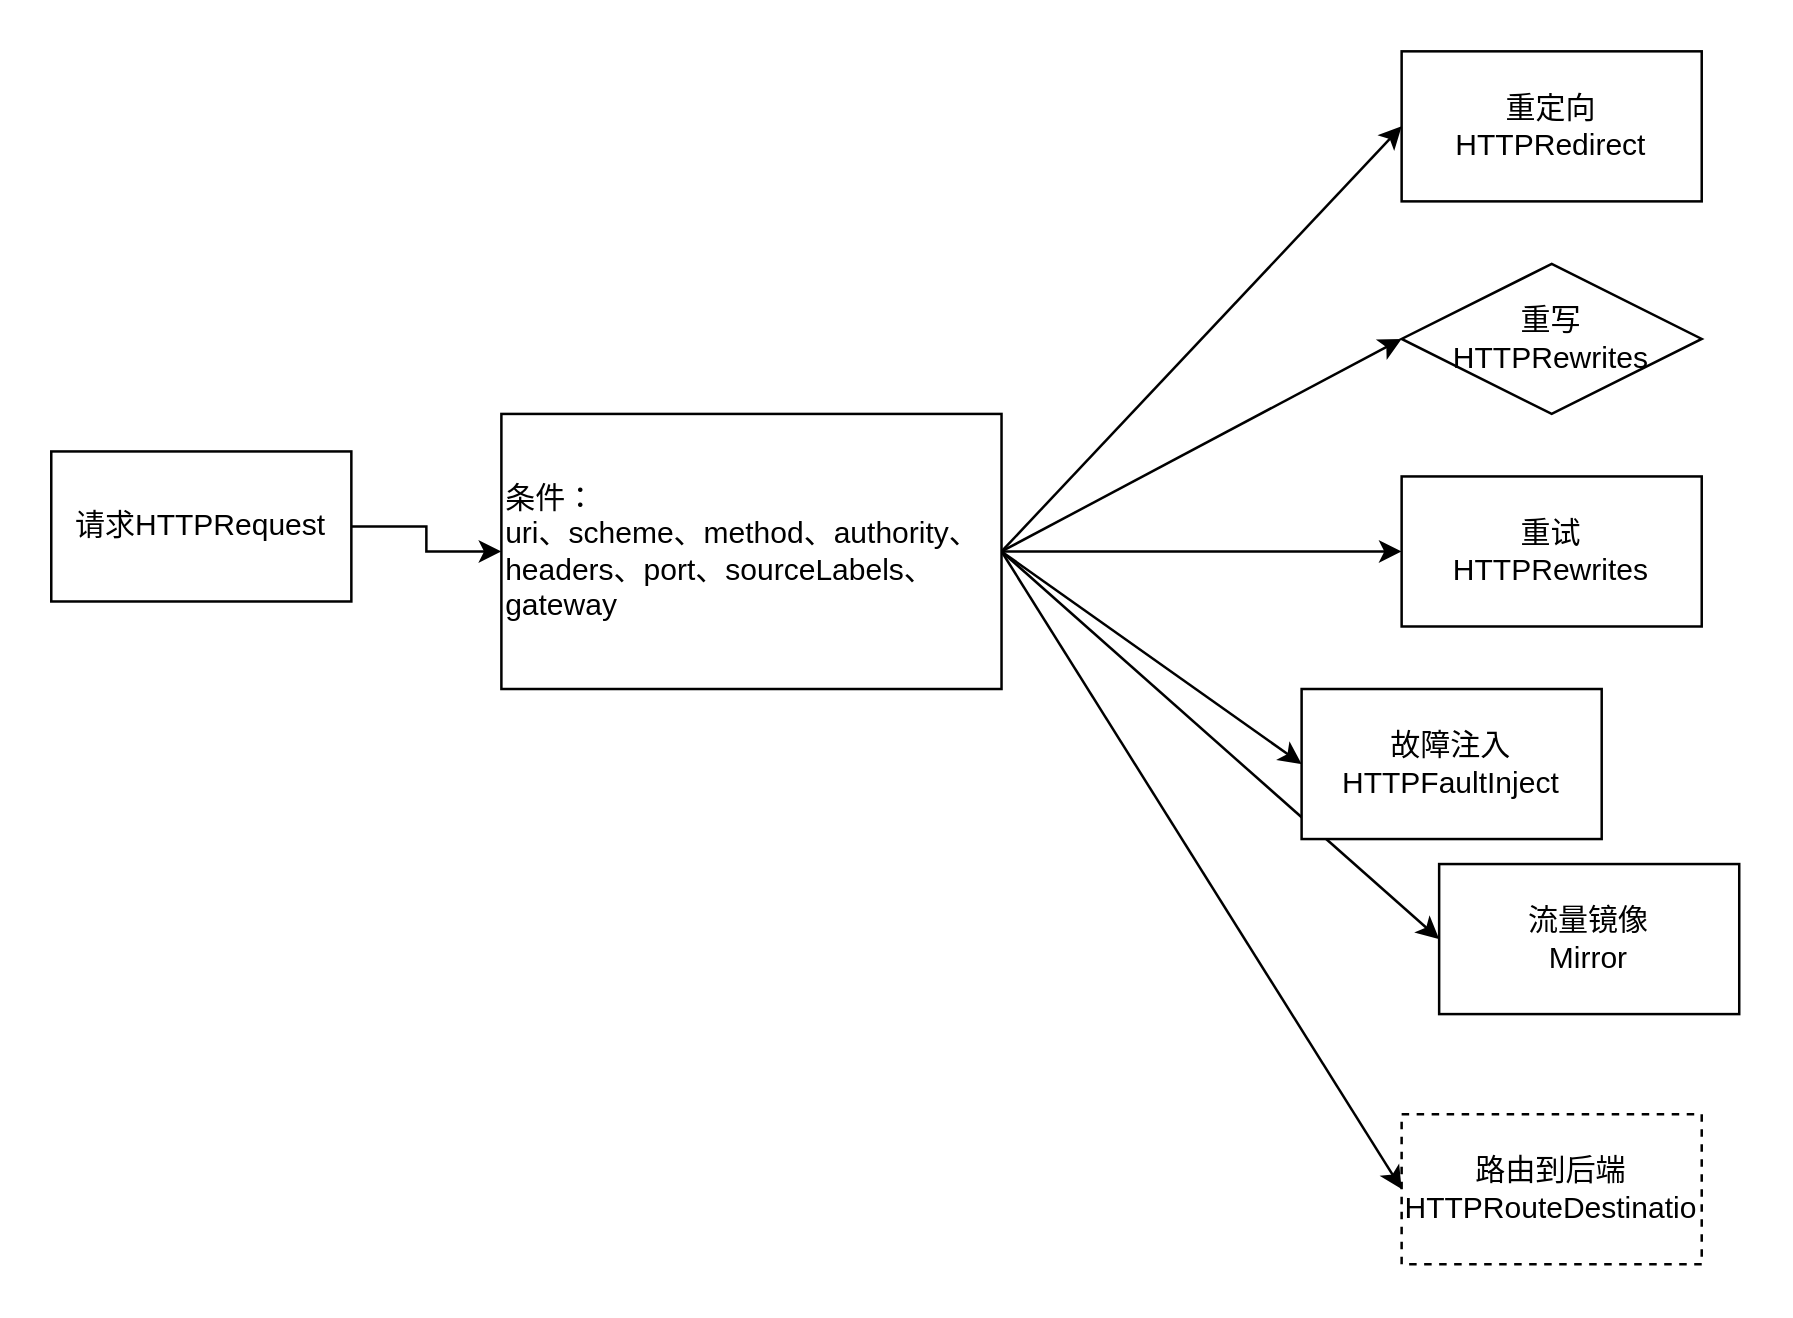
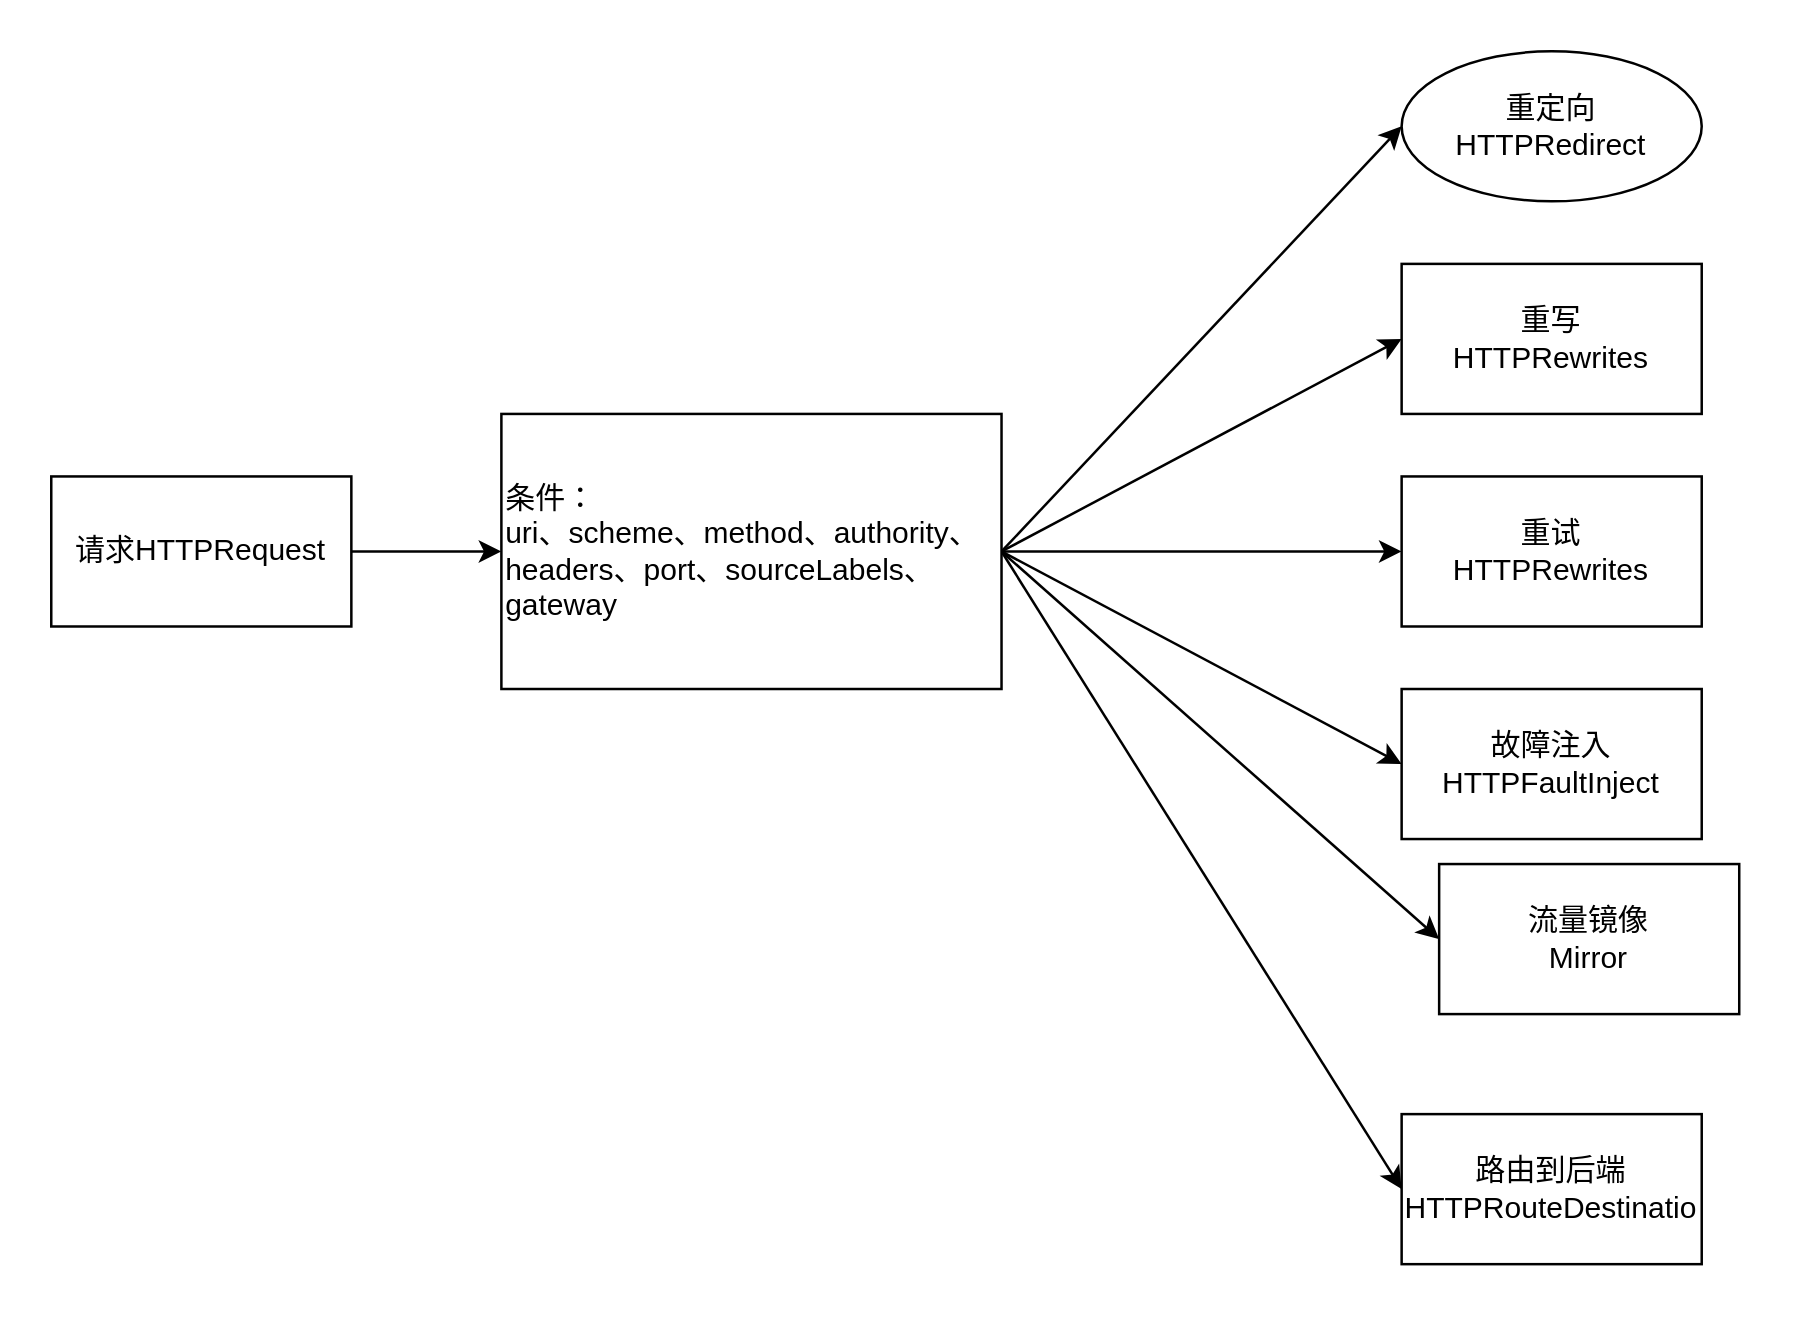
node "重定向 HTTPRedirect": shape rectangle -> ellipse
node "重写 HTTPRewrites": shape diamond -> rectangle
node "请求HTTPRequest": moved (201, 526) -> (201, 551)
node "故障注入 HTTPFaultInject": moved (1451, 764) -> (1551, 764)
node "路由到后端 HTTPRouteDestinatio": style dashed -> solid
